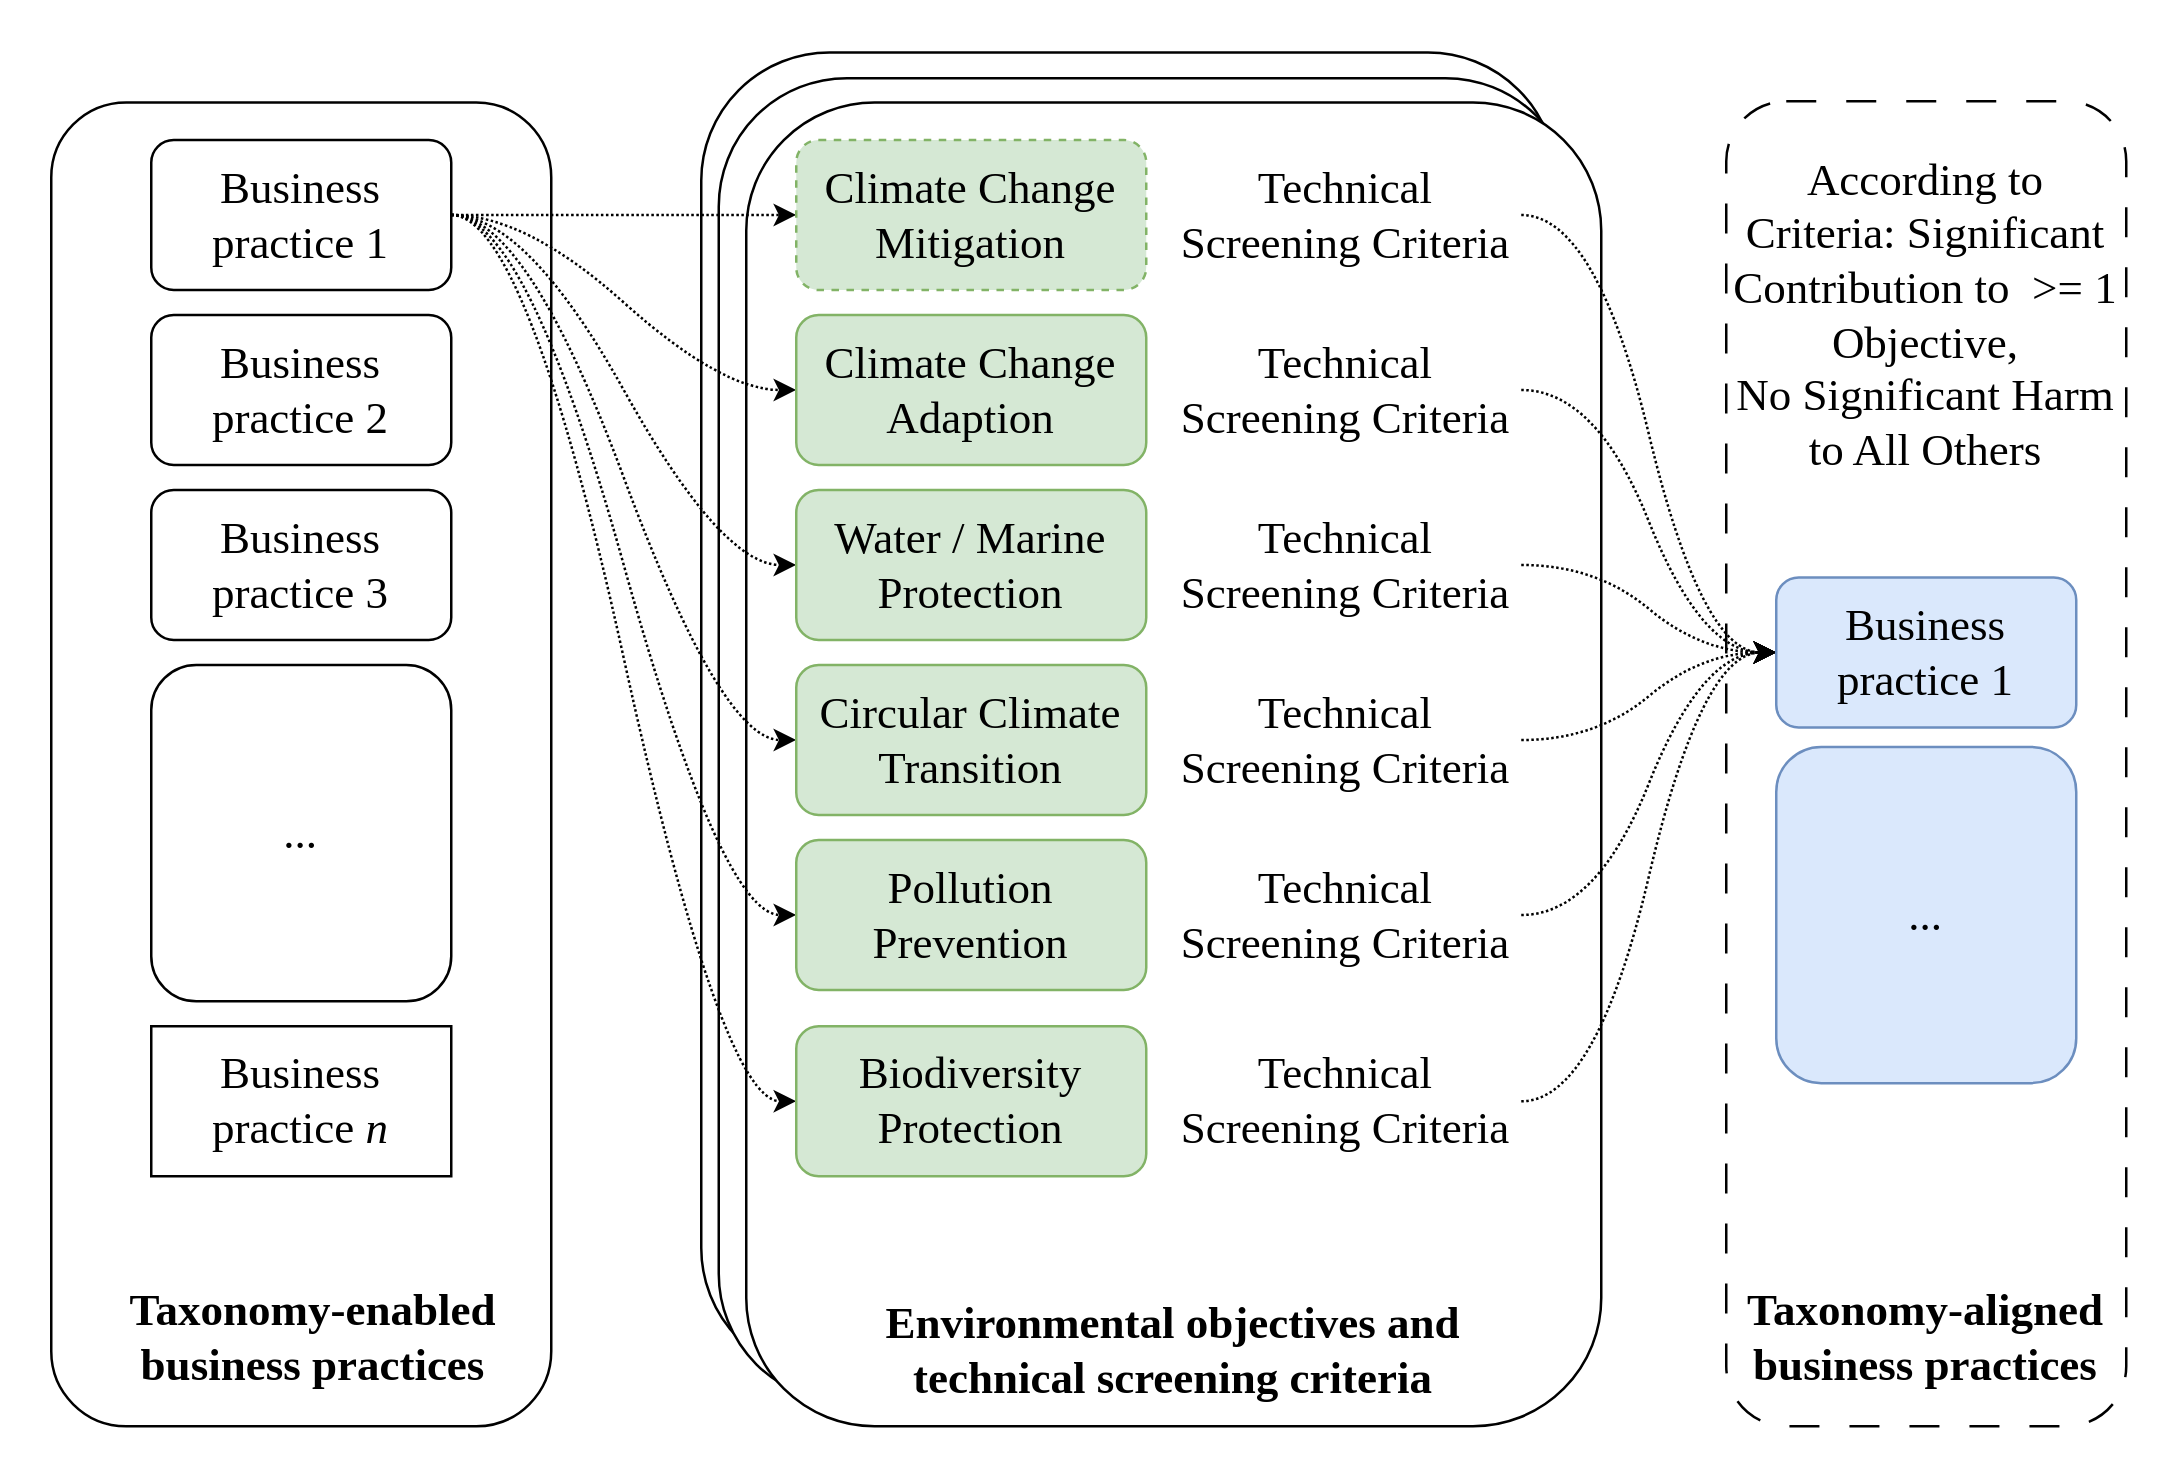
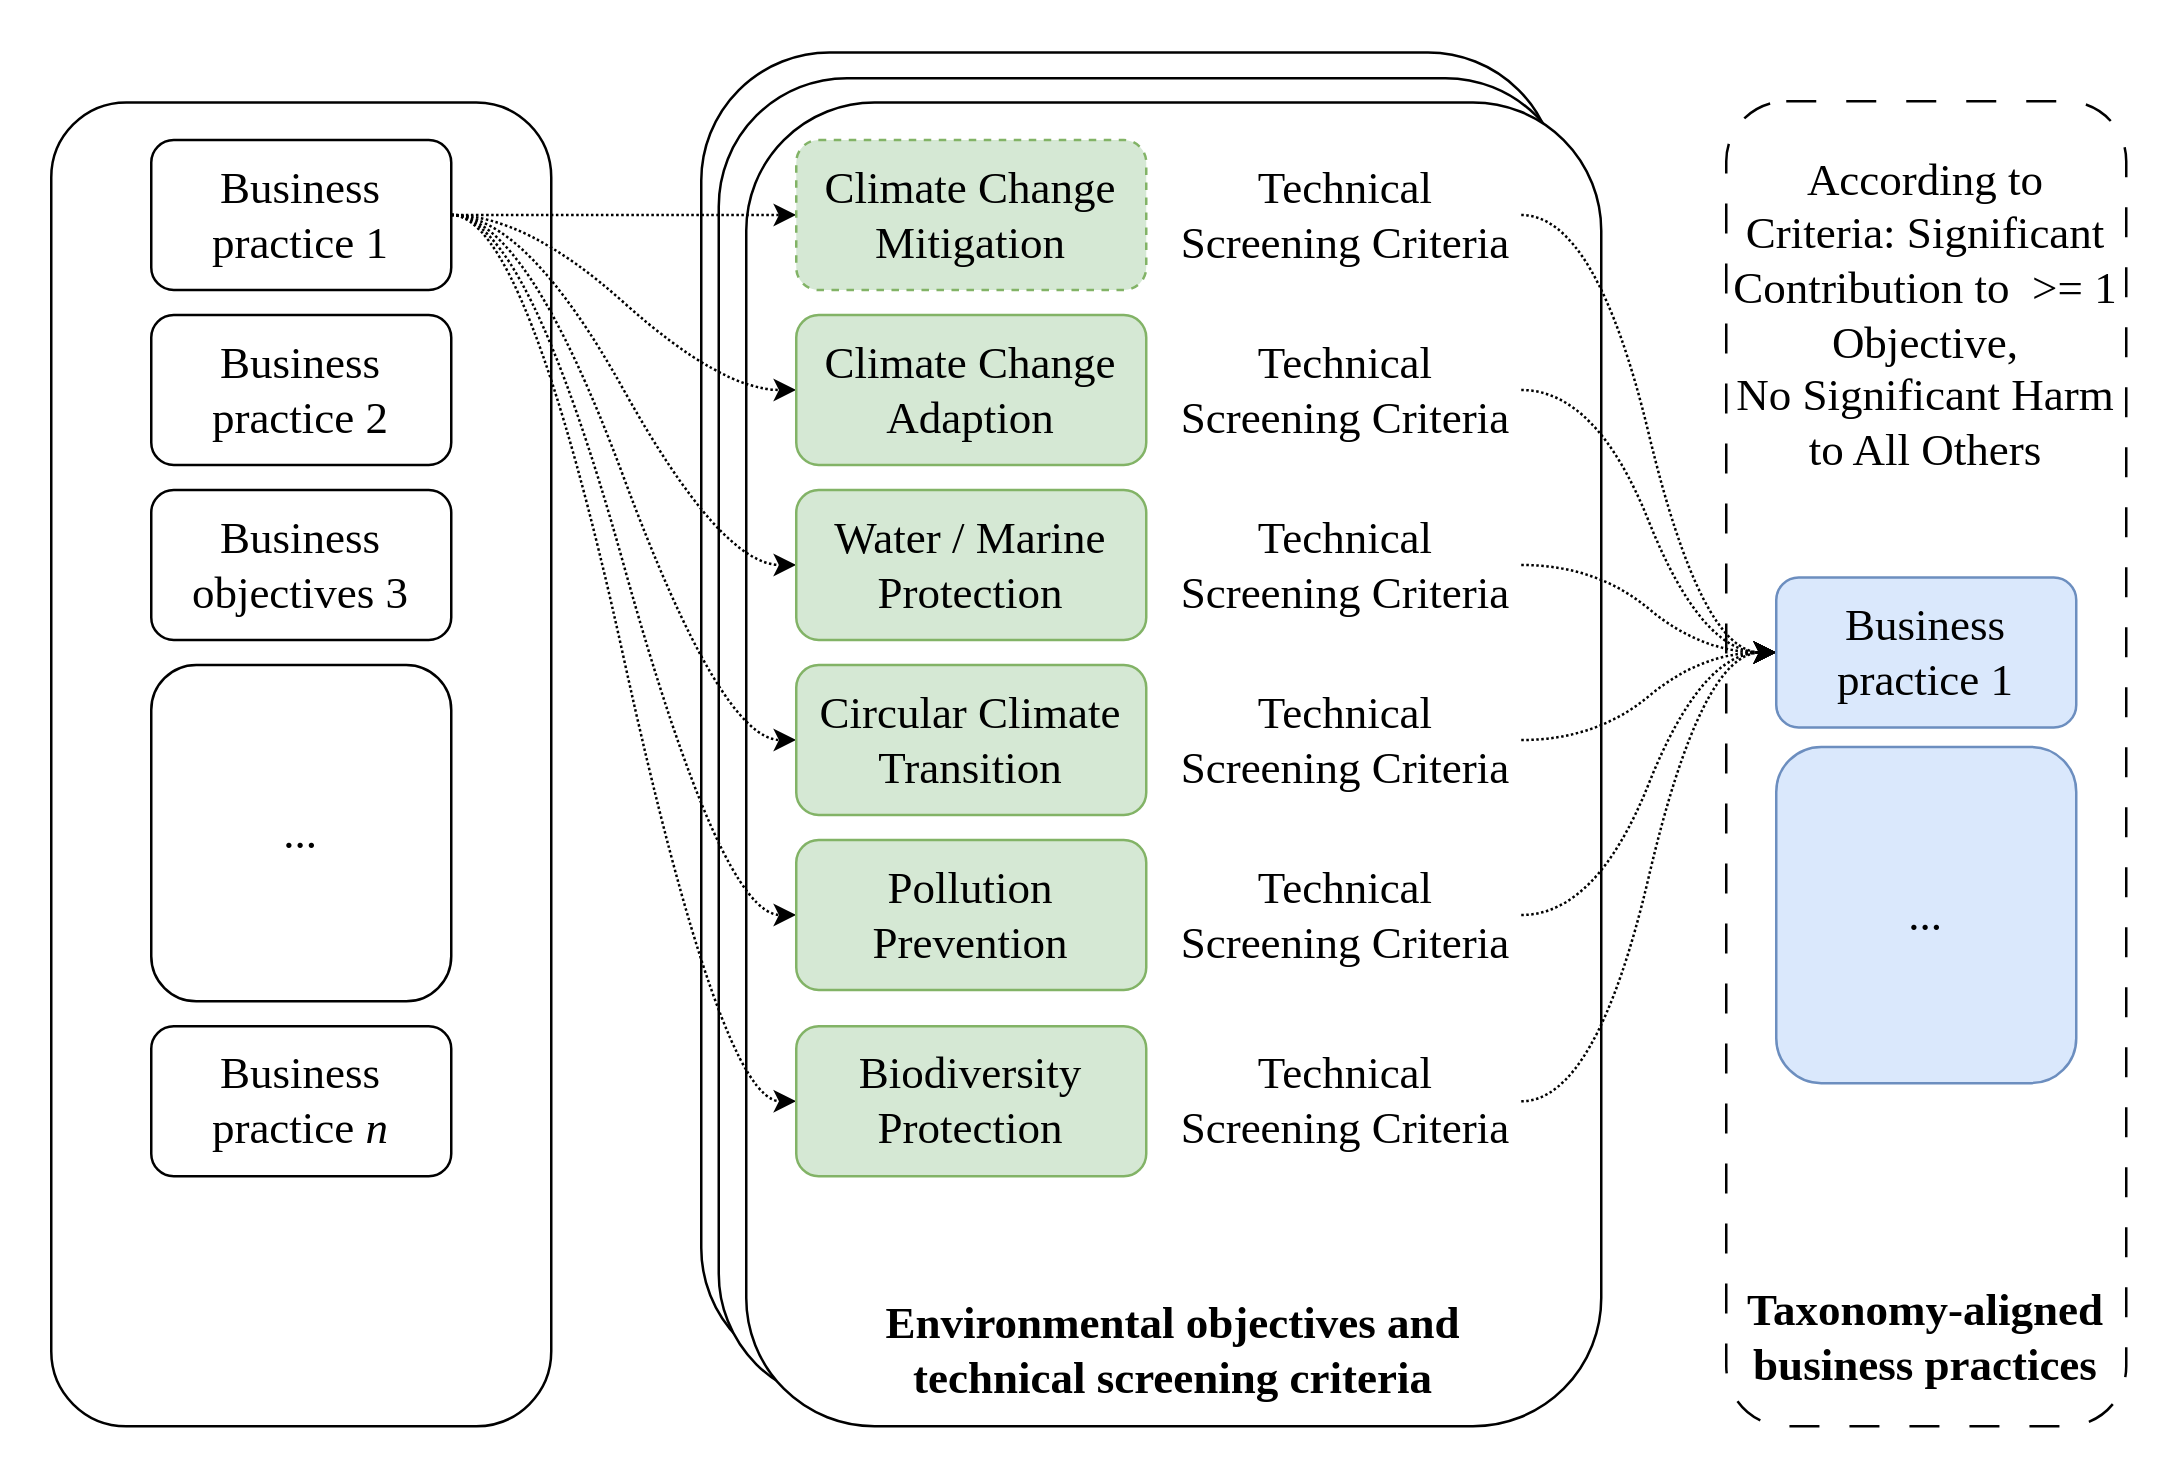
node "Business practice 3": label "Business practice 3" -> "Business objectives 3"
node "Business practice n": shape rectangle -> rounded rectangle
node "Taxonomy-enabled business practices": removed
